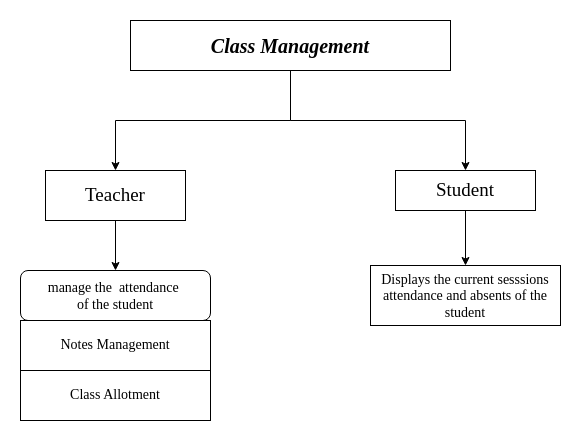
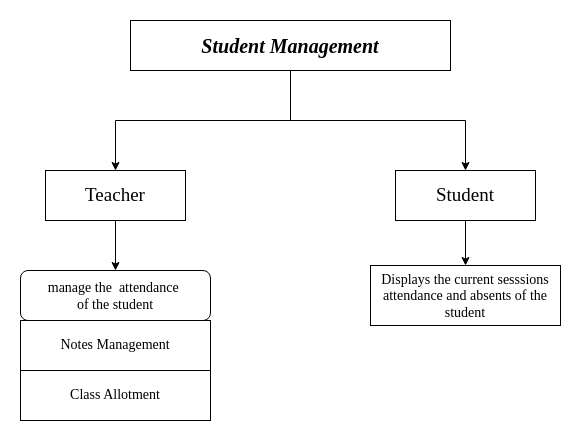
node "Class Management": label "Class Management" -> "Student Management"
node "Student": size 140x40 -> 140x50
